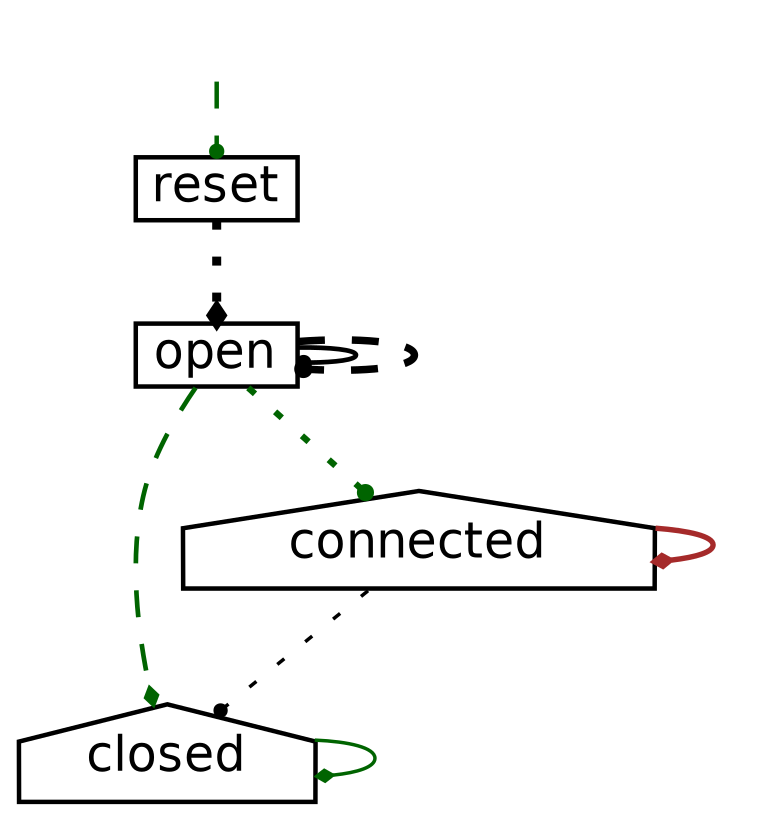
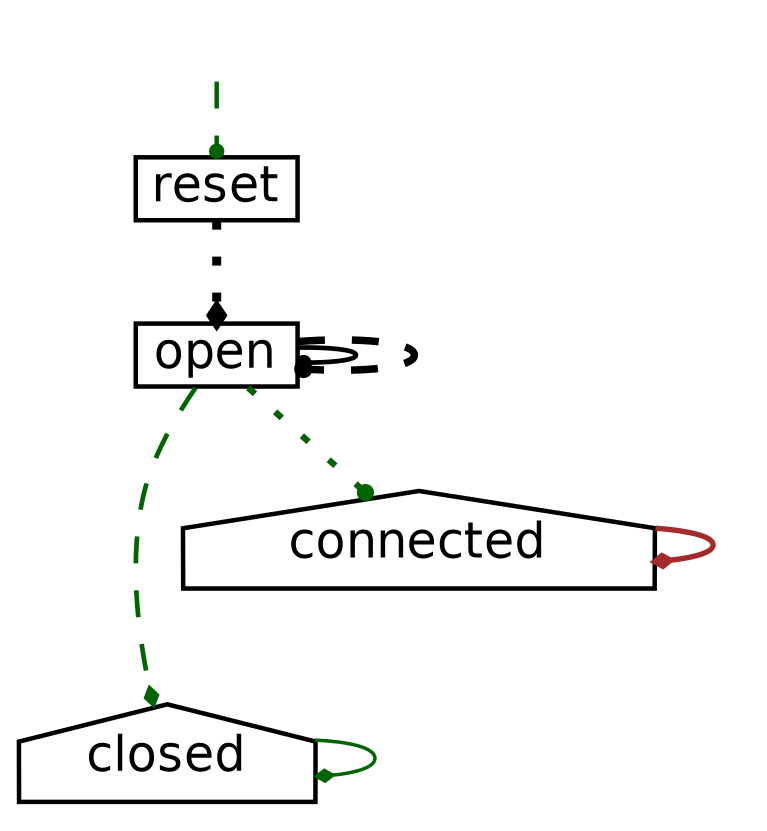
edge "connected" -> "closed": removed
